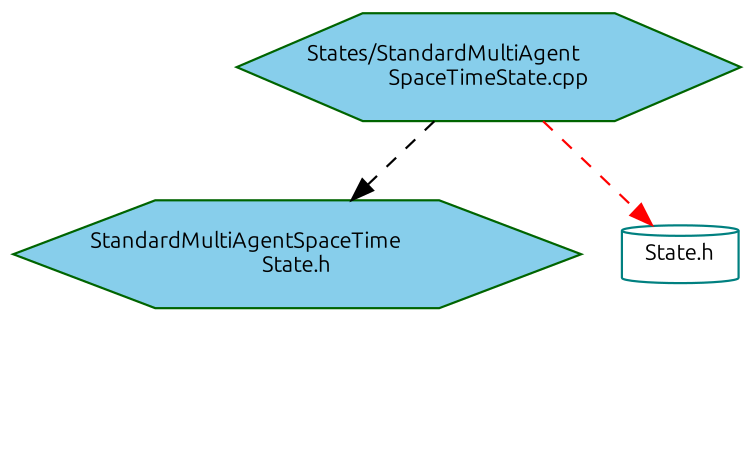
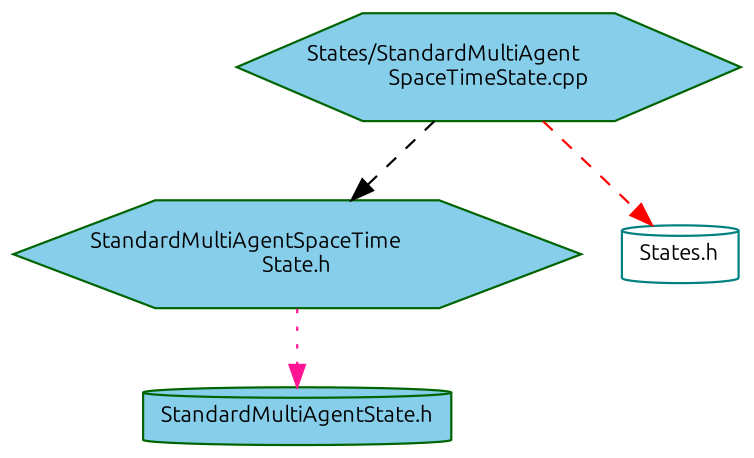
node "State.h": label "State.h" -> "States.h"
node "StandardMultiAgentState.h": added
